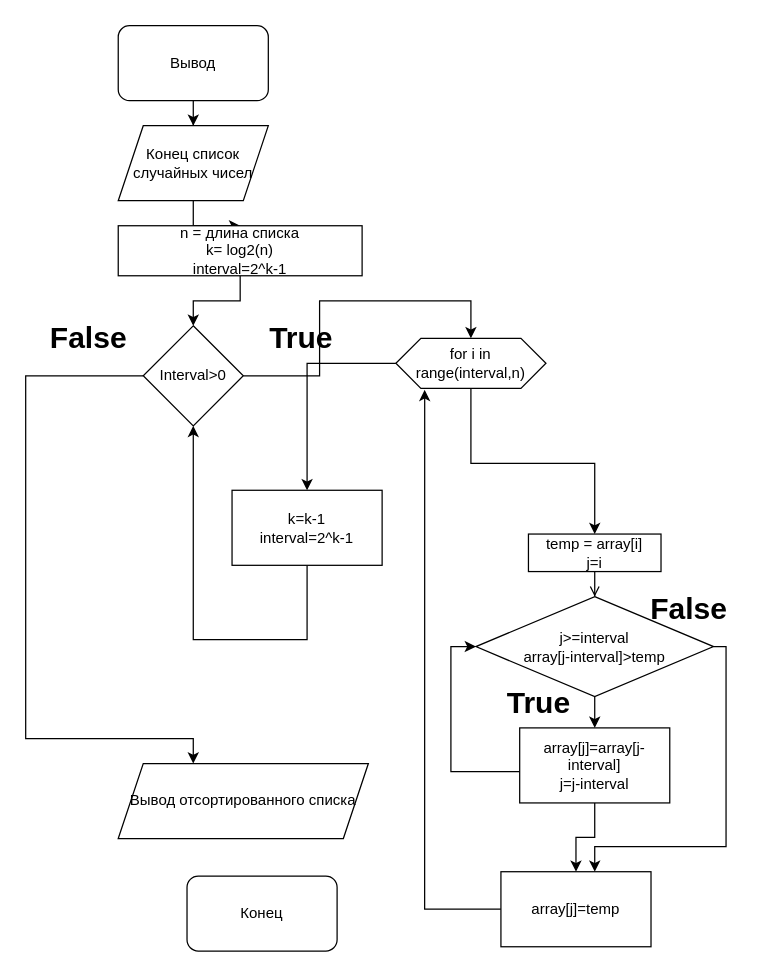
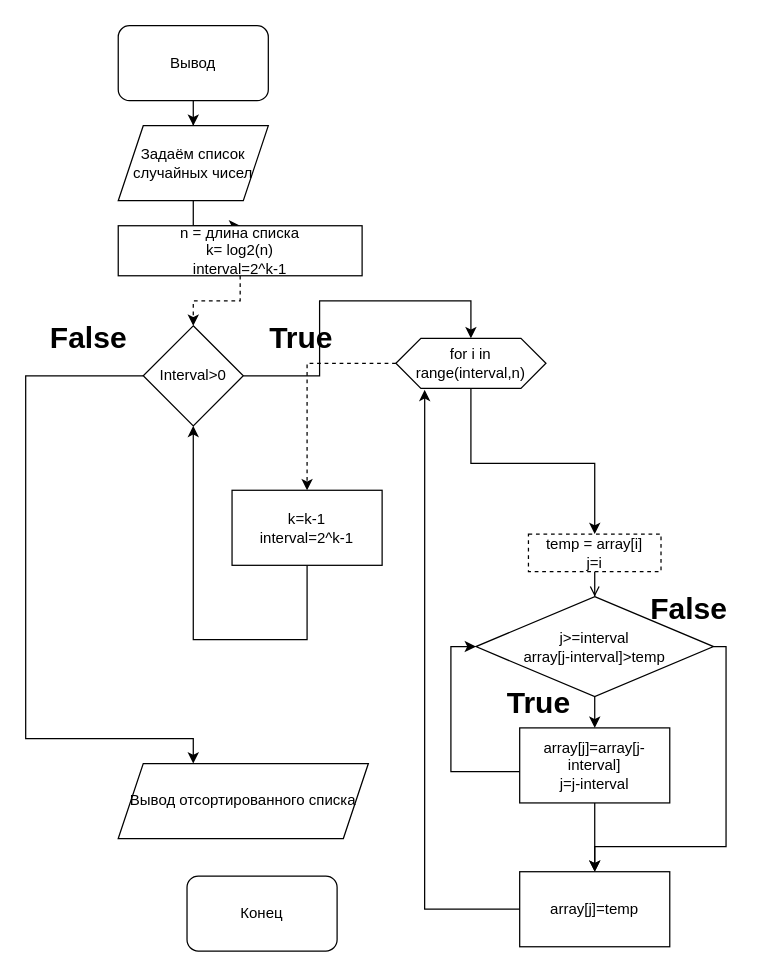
node "Конец список случайных чисел": label "Конец список случайных чисел" -> "Задаём список случайных чисел"
edge "n = длина списка k= log2(n) interval=2^k-1" -> "Interval>0": style solid -> dashed
edge "for i in range(interval,n)" -> "k=k-1 interval=2^k-1": style solid -> dashed
node "temp = array[i] j=i": style solid -> dashed
node "array[j]=temp": moved (576, 909) -> (594, 909)
